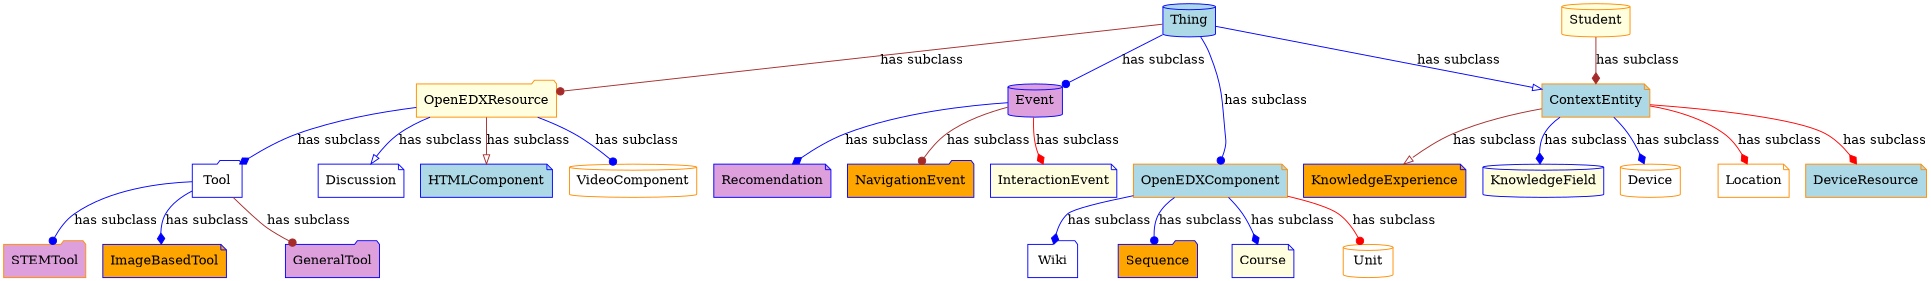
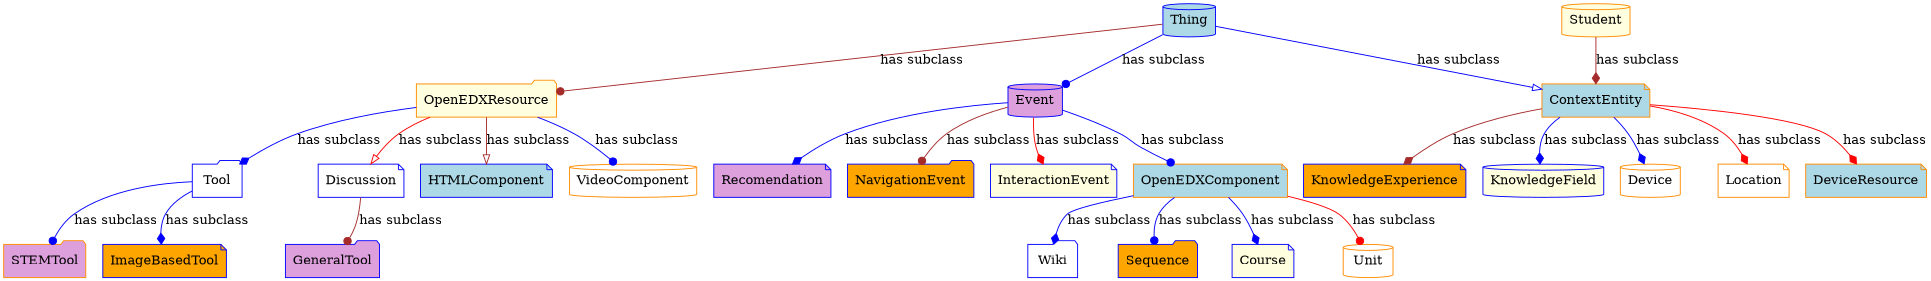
edge "Thing" -> "OpenEDXComponent": now "Event" -> "OpenEDXComponent"
edge "ContextEntity" -> "KnowledgeExperience": arrowhead onormal -> diamond
edge "OpenEDXResource" -> "Discussion": color blue -> red
edge "Tool" -> "GeneralTool": now "Discussion" -> "GeneralTool"
